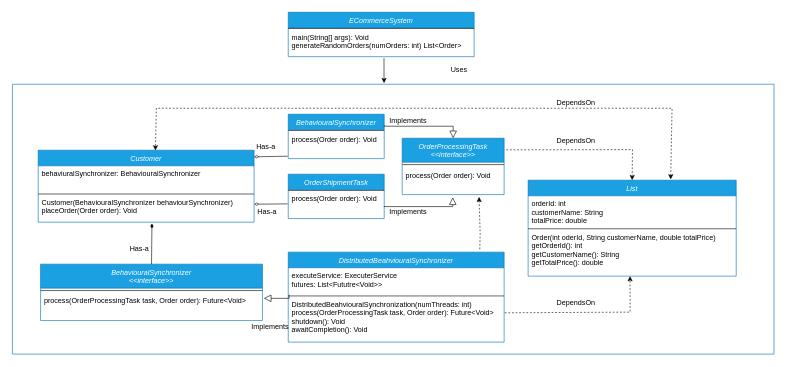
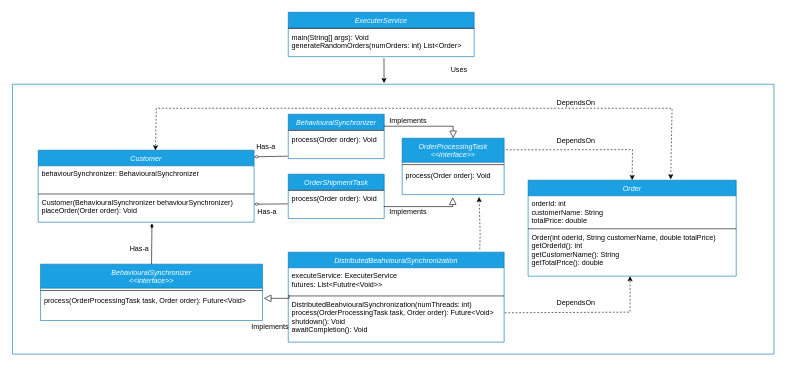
node "ECommerceSystem": label "ECommerceSystem" -> "ExecuterService"
node "behaviuralSynchronizer: BehaviouralSynchronizer": label "behaviuralSynchronizer: BehaviouralSynchronizer" -> "behaviourSynchronizer: BehaviouralSynchronizer"
node "List": label "List" -> "Order"
node "DistributedBeahviouralSynchronizer": label "DistributedBeahviouralSynchronizer" -> "DistributedBeahviouralSynchronization"
